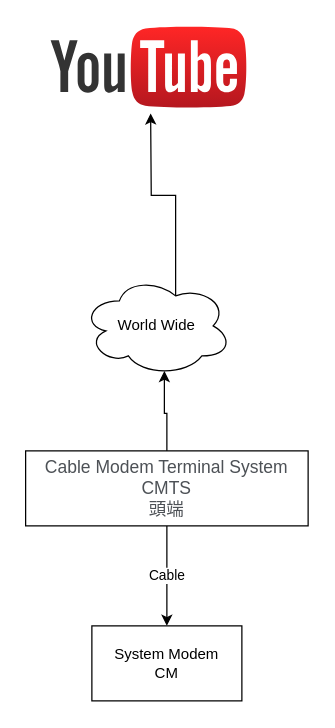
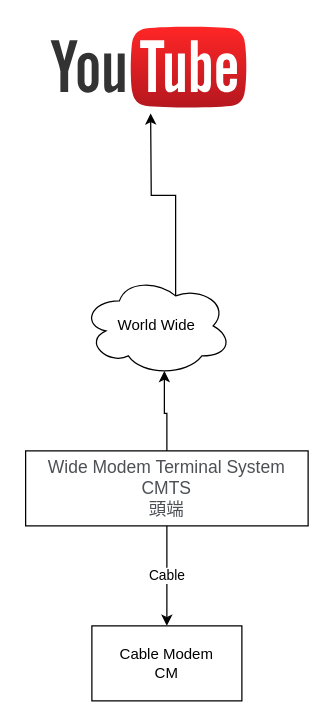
node "Cable Modem Terminal System CMTS 頭端": label "Cable Modem Terminal System CMTS 頭端" -> "Wide Modem Terminal System CMTS 頭端"
node "System Modem CM": label "System Modem CM" -> "Cable Modem CM"
